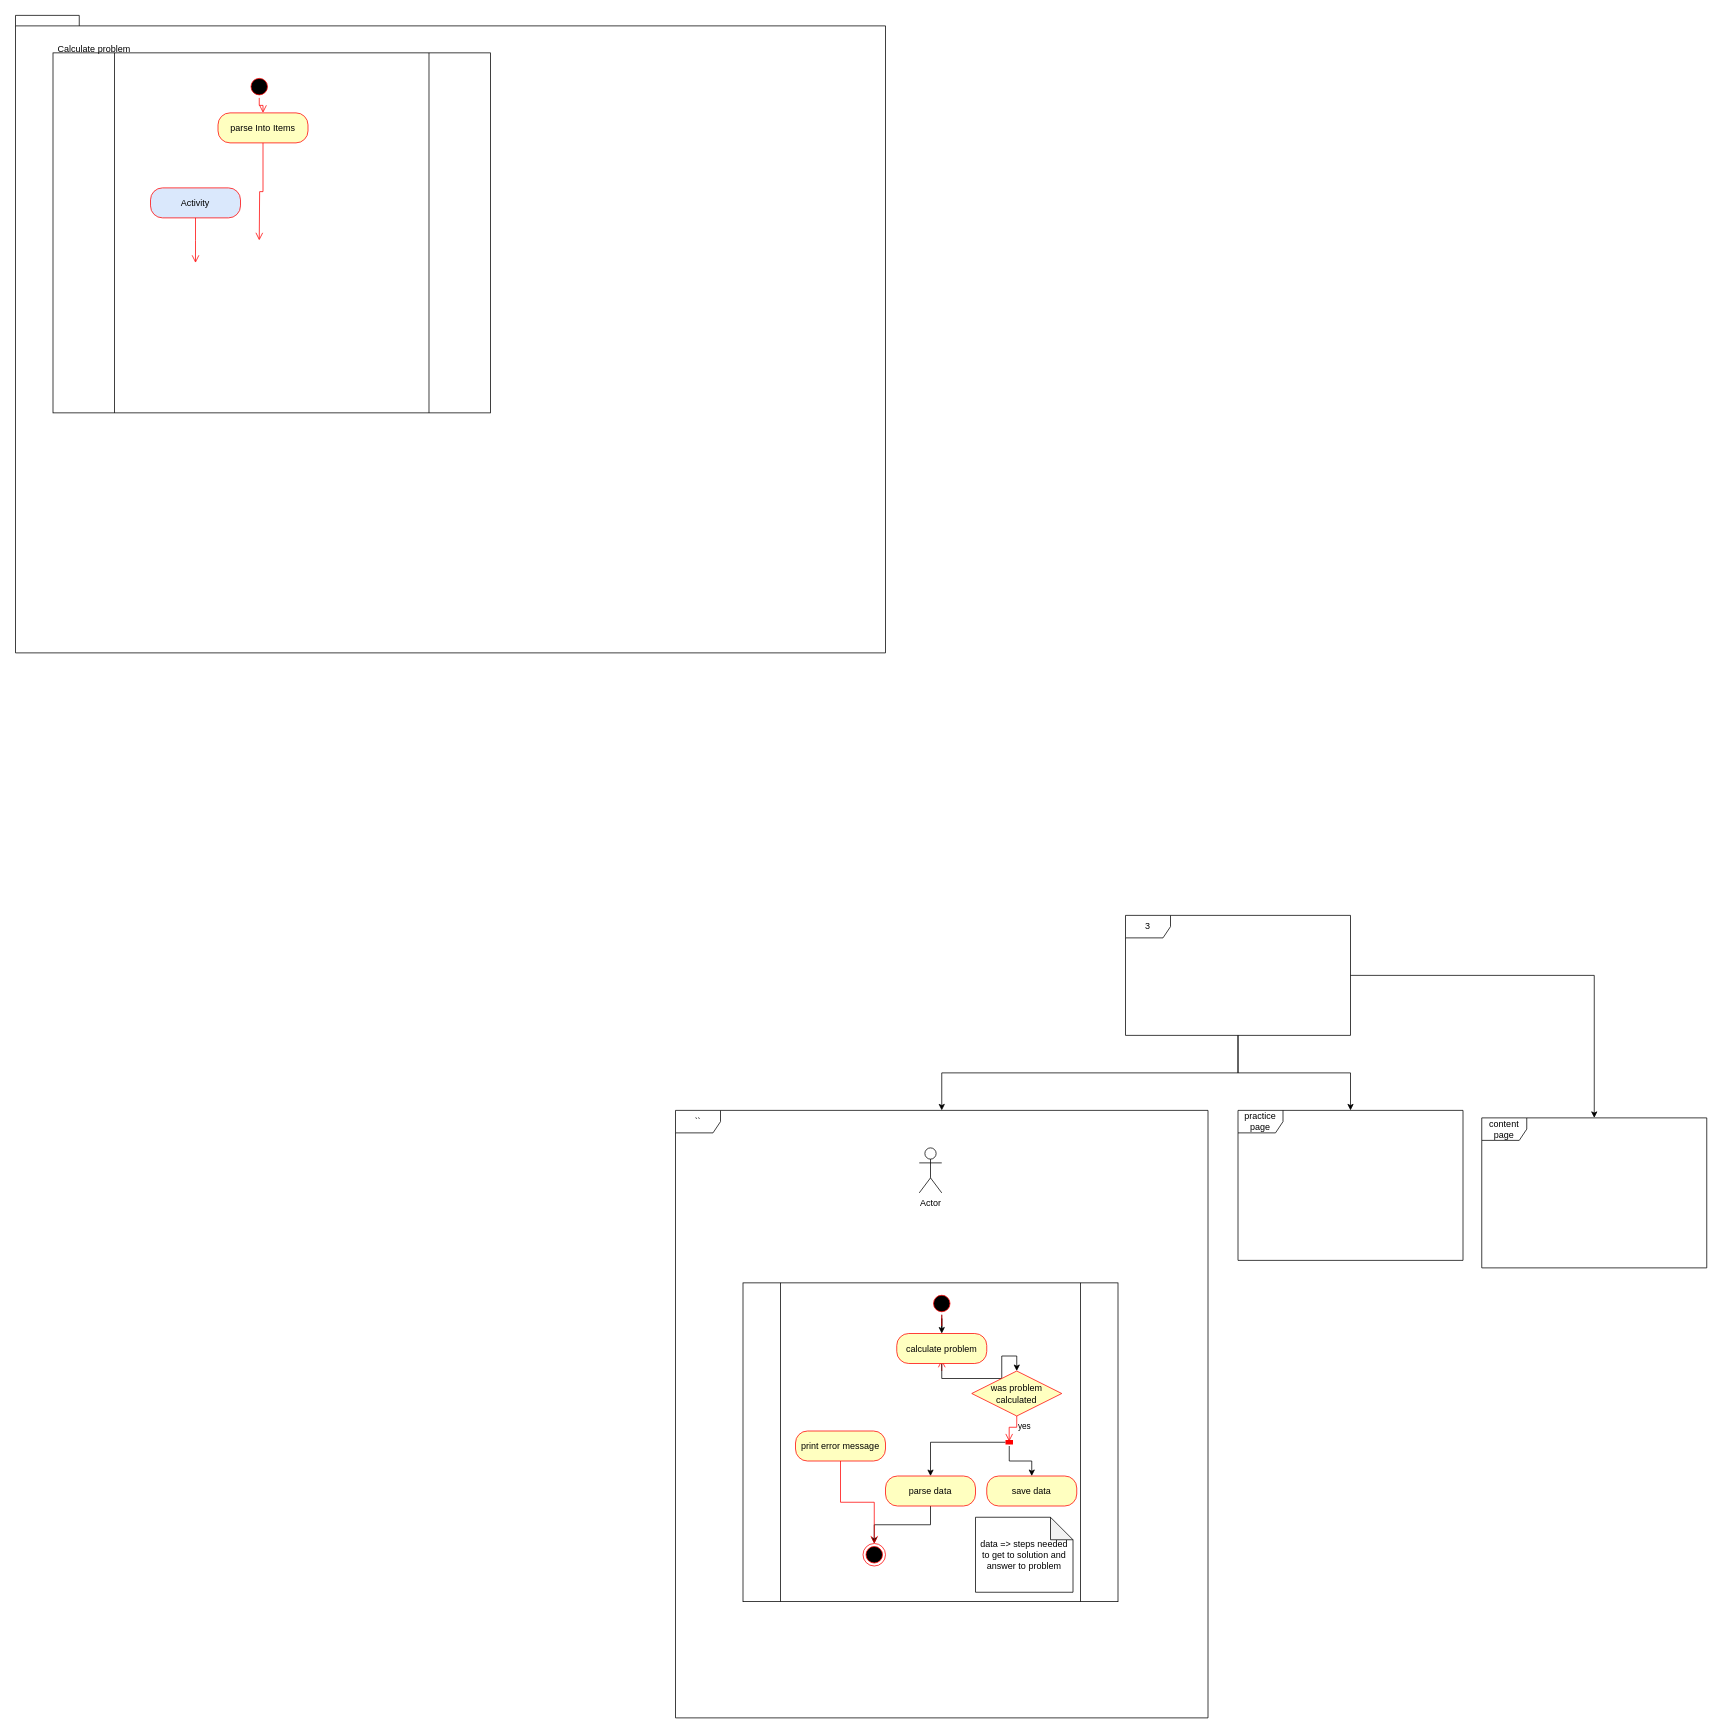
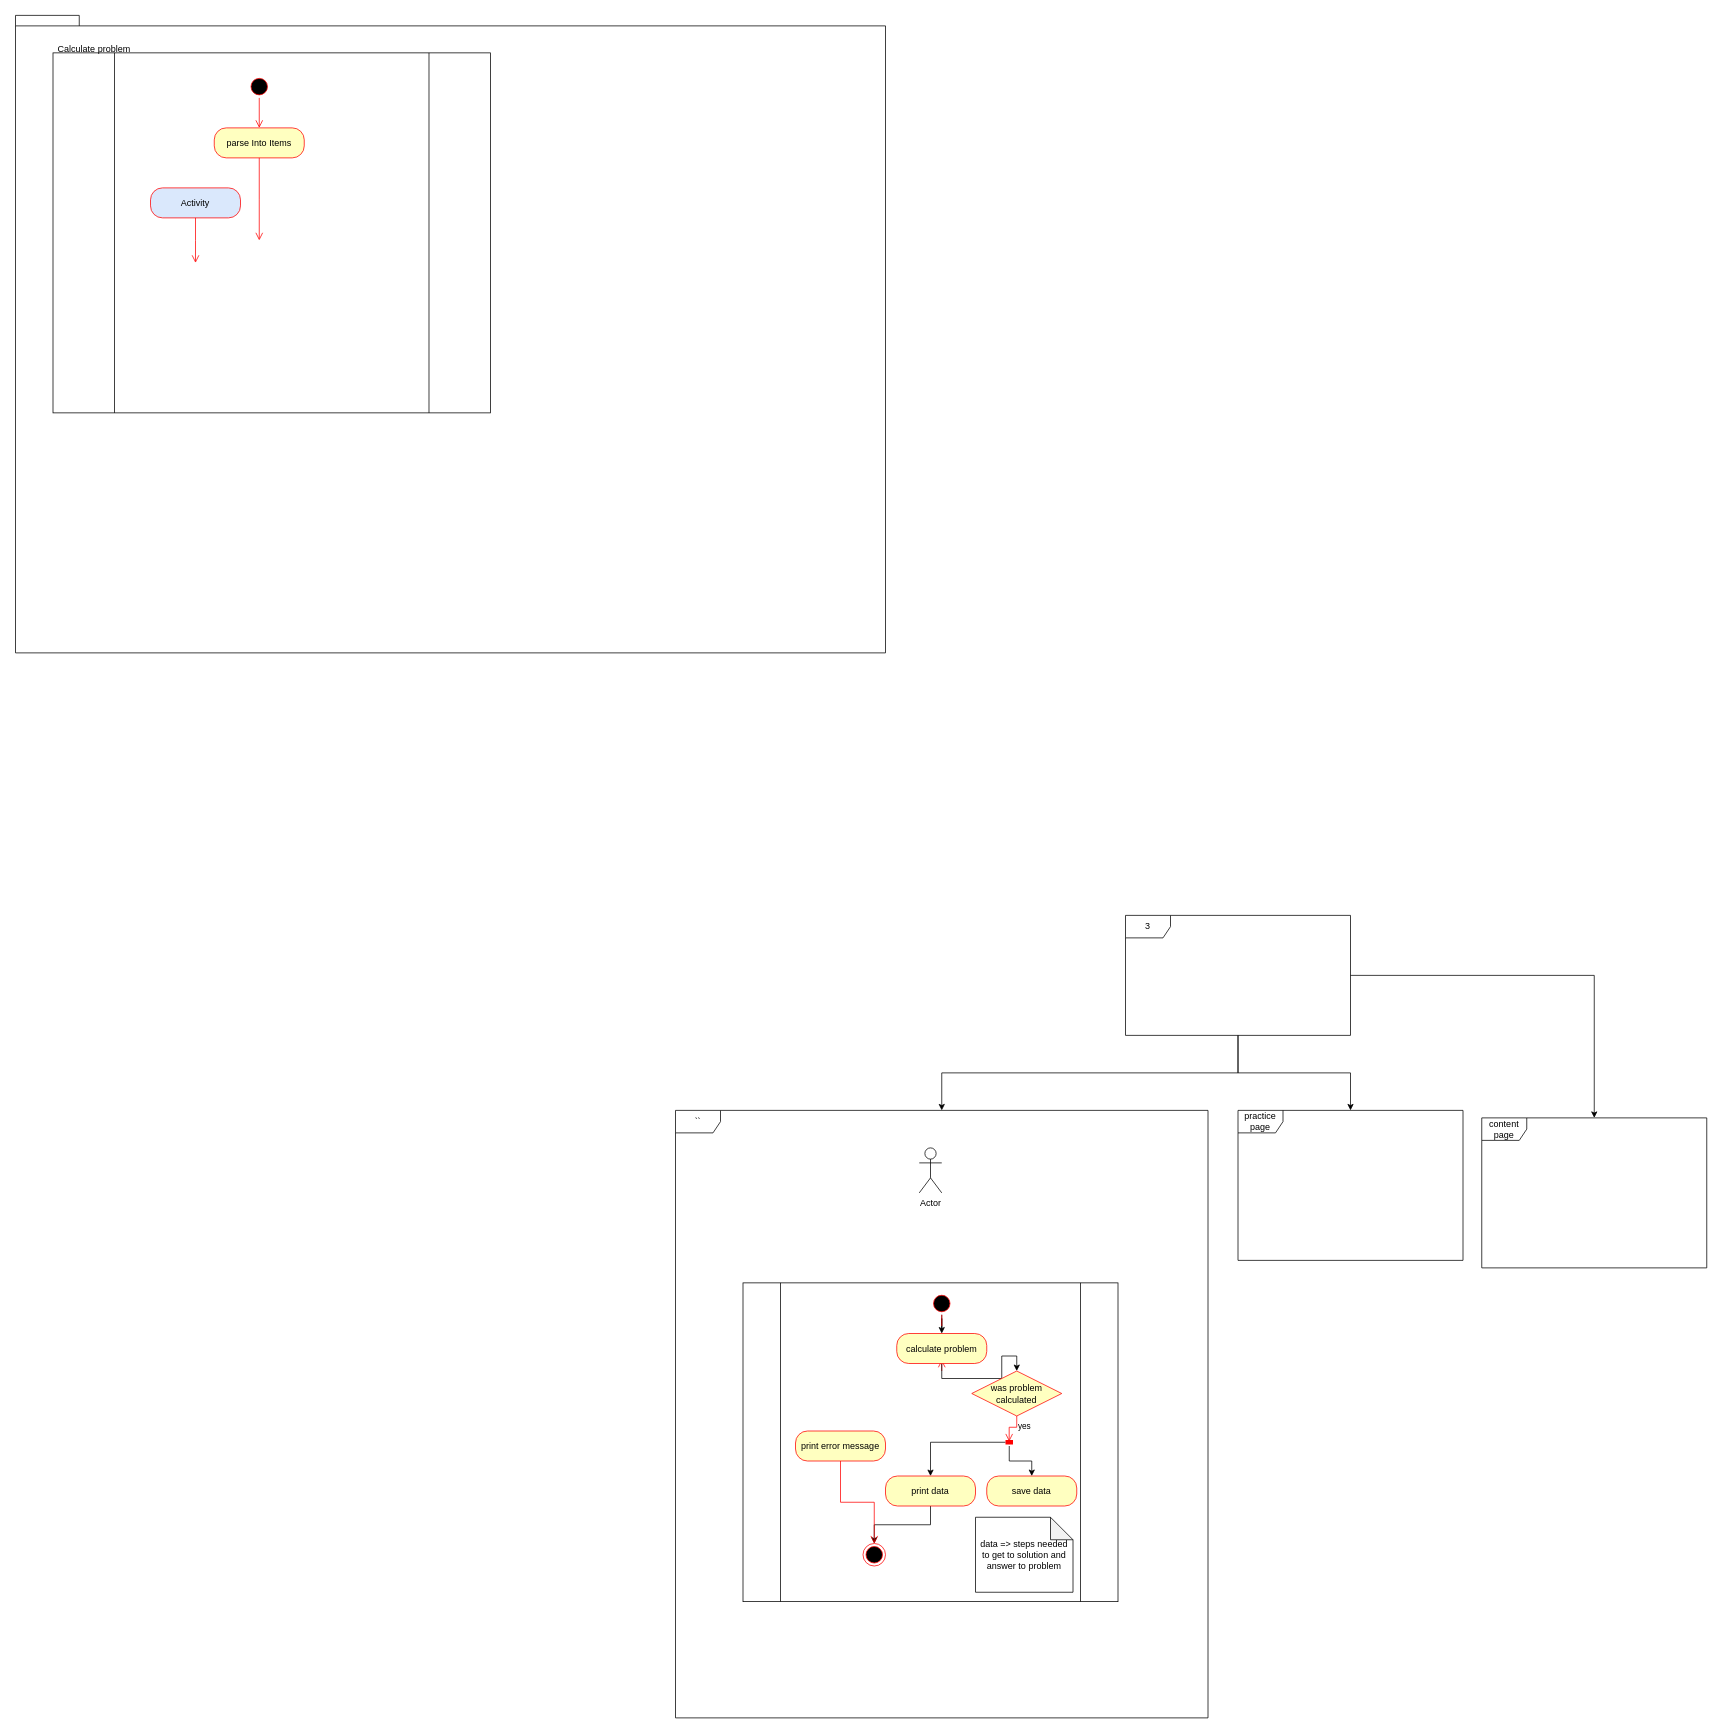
node "parse Into Items": moved (263, 128) -> (259, 143)
node "parse data": label "parse data" -> "print data"
